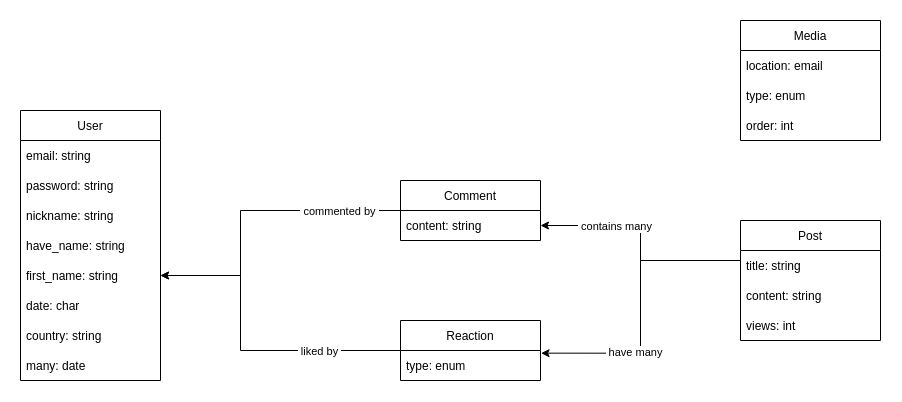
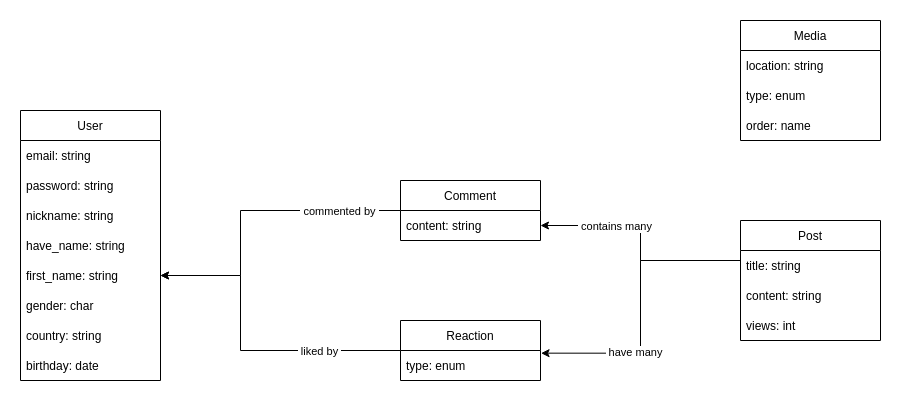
node "location: email": label "location: email" -> "location: string"
node "order: int": label "order: int" -> "order: name"
node "date: char": label "date: char" -> "gender: char"
node "many: date": label "many: date" -> "birthday: date"
